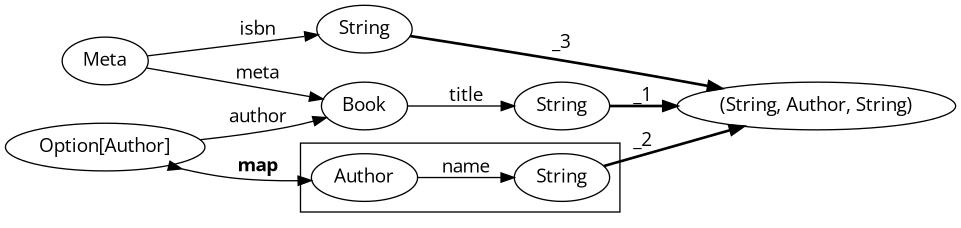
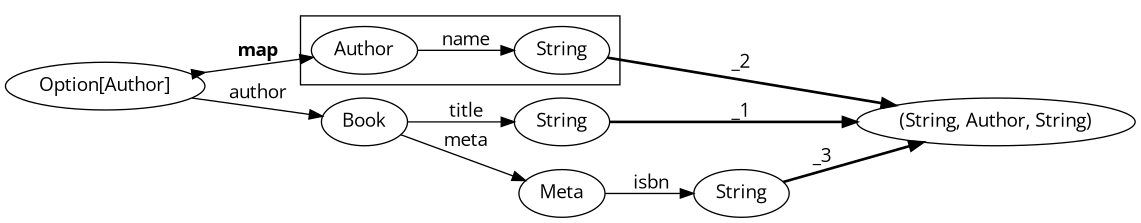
edge "Meta" -> "Book": reversed
